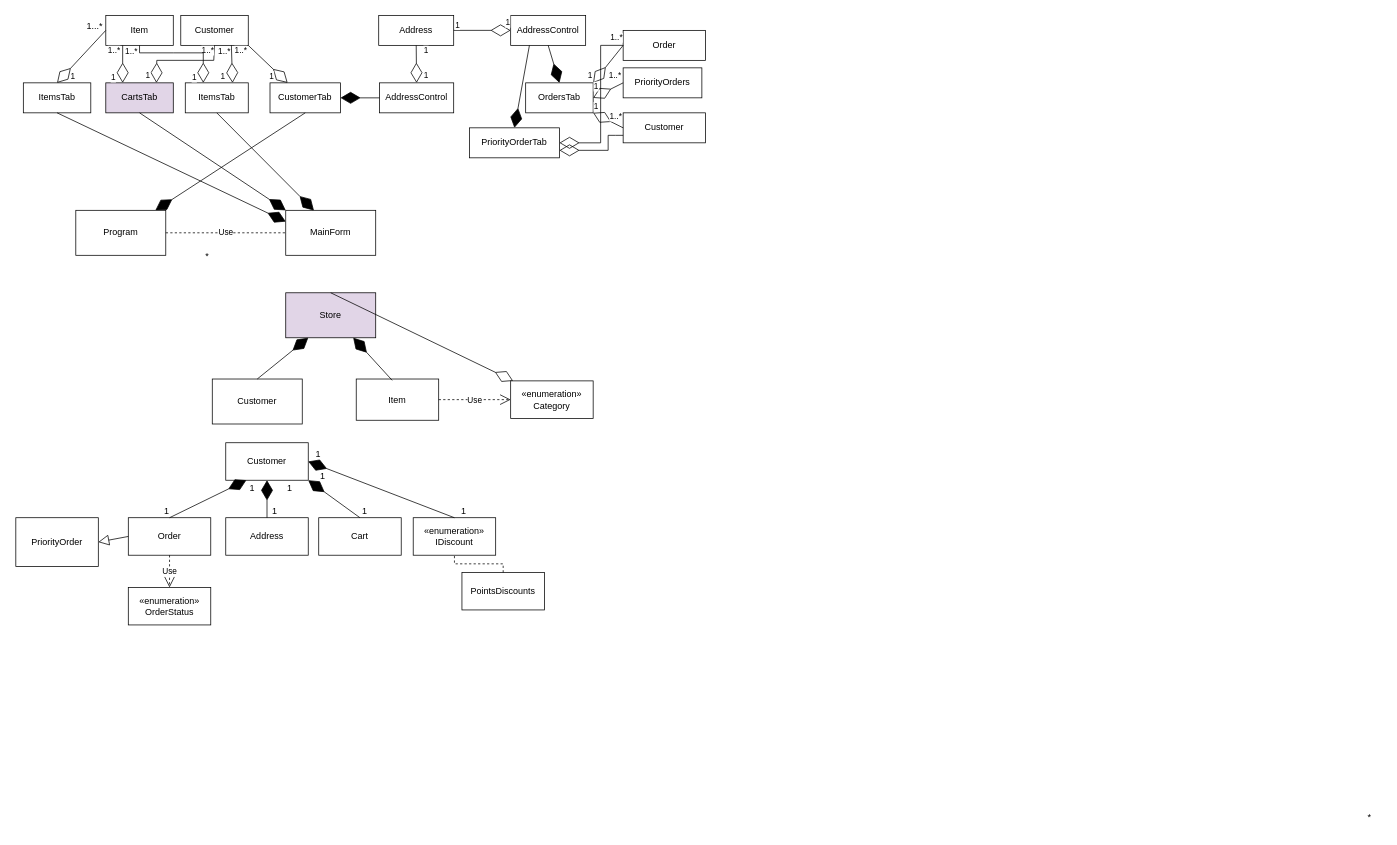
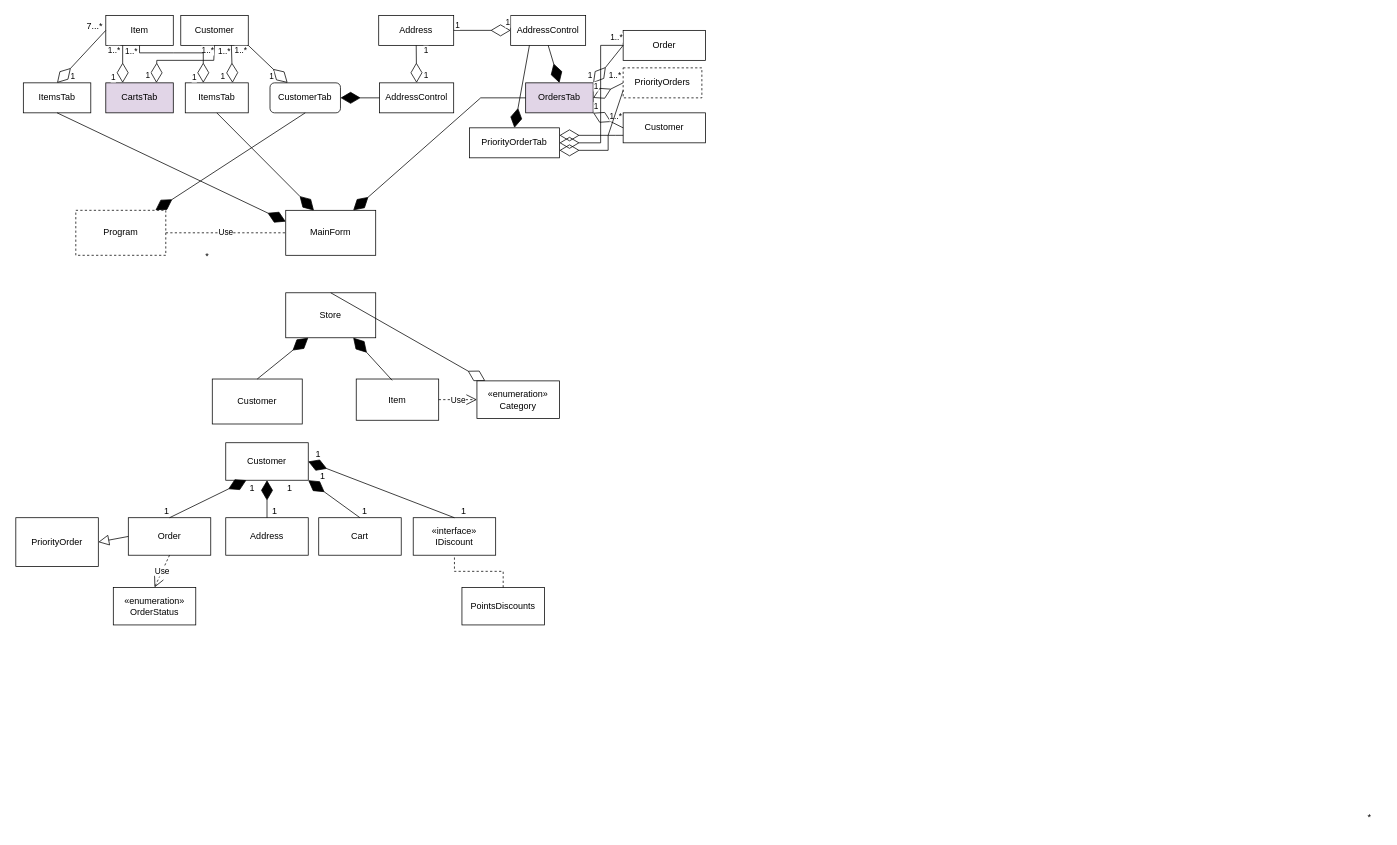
node "1...*": label "1...*" -> "7...*"
node "PriorityOrders": style solid -> dashed
node "CustomerTab": shape rectangle -> rounded rectangle
node "OrdersTab": fillcolor #ffffff -> #e1d5e7
edge "PriorityOrders" -> "PriorityOrderTab": added
edge "OrdersTab" -> "MainForm": added
edge "CartsTab" -> "MainForm": removed
node "Program": style solid -> dashed
node "Store": fillcolor #e1d5e7 -> #ffffff
node "«enumeration» Category": moved (552, 400) -> (518, 400)
node "«enumeration» IDiscount": label "«enumeration» IDiscount" -> "«interface» IDiscount"
node "PointsDiscounts": moved (503, 591) -> (503, 606)
node "«enumeration» OrderStatus": moved (169, 606) -> (154, 606)
